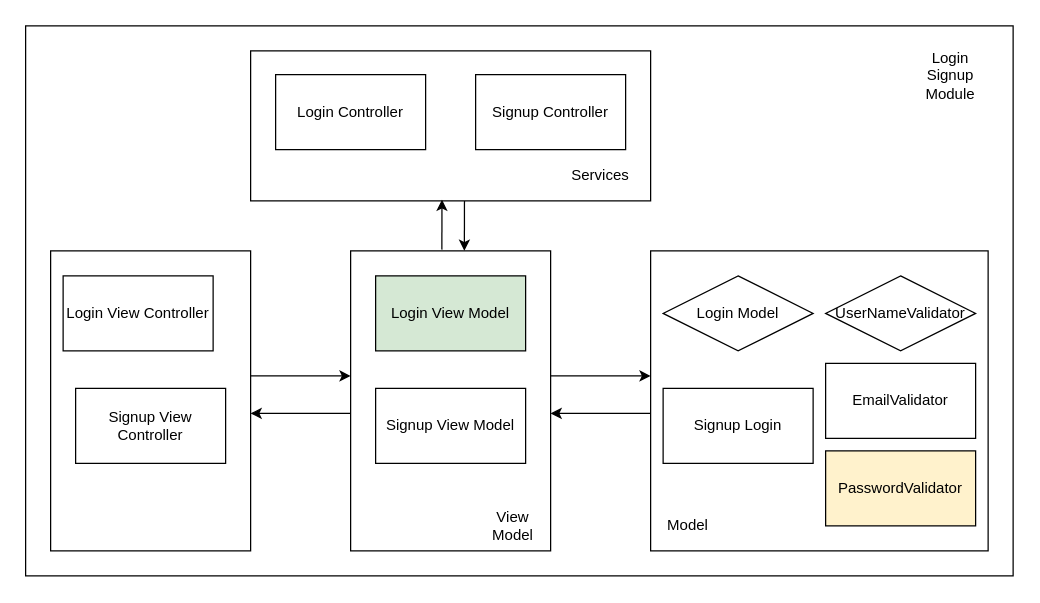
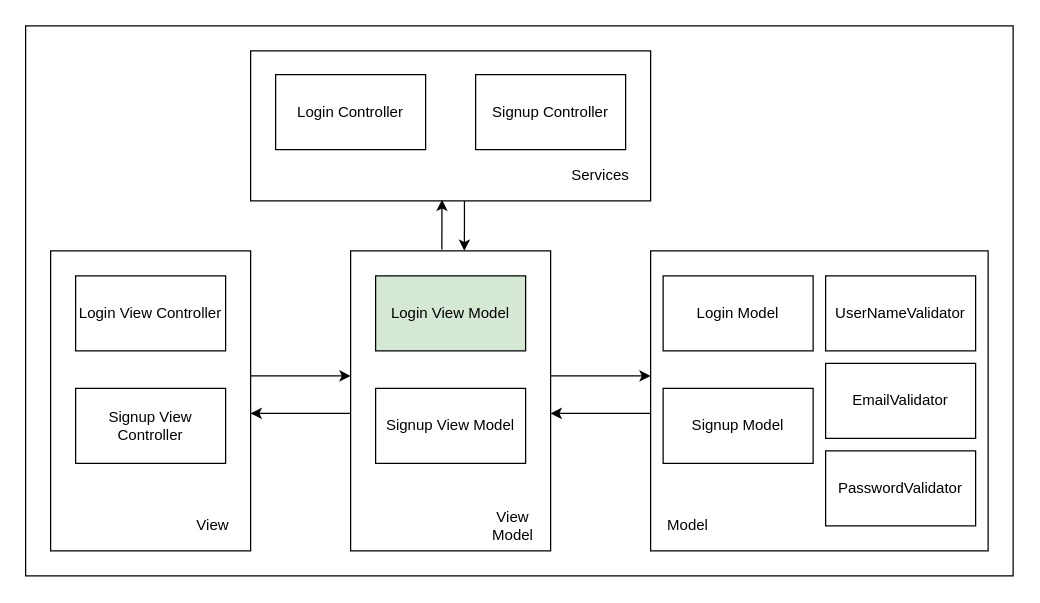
node "Login Signup Module": removed
node "Login View Controller": moved (138, 313) -> (151, 313)
node "Login Model": shape diamond -> rectangle
node "UserNameValidator": shape diamond -> rectangle
node "Signup Login": label "Signup Login" -> "Signup Model"
node "PasswordValidator": fillcolor #fff2cc -> #ffffff
node "View": added
